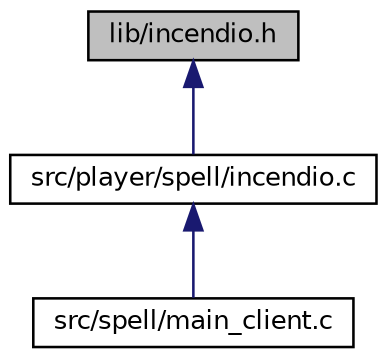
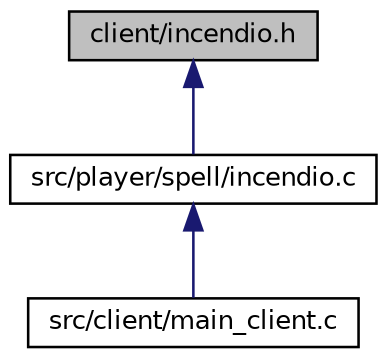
node "lib/incendio.h": label "lib/incendio.h" -> "client/incendio.h"
node "src/spell/main_client.c": label "src/spell/main_client.c" -> "src/client/main_client.c"
